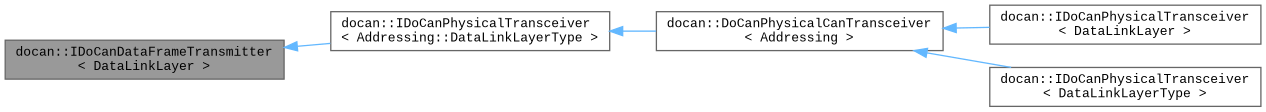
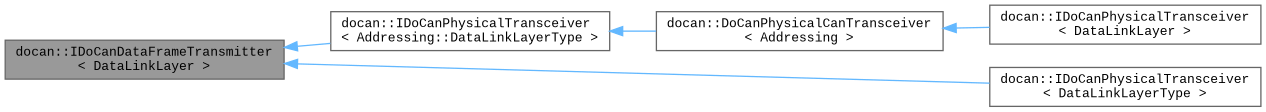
edge "docan::IDoCanPhysicalTransceiver < DataLinkLayerType >" -> "docan::DoCanPhysicalCanTransceiver < Addressing >": now "docan::IDoCanPhysicalTransceiver < DataLinkLayerType >" -> "docan::IDoCanDataFrameTransmitter < DataLinkLayer >"
